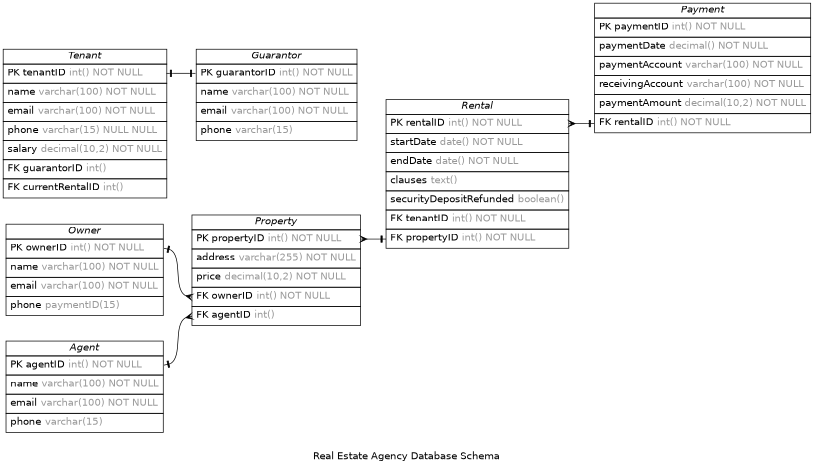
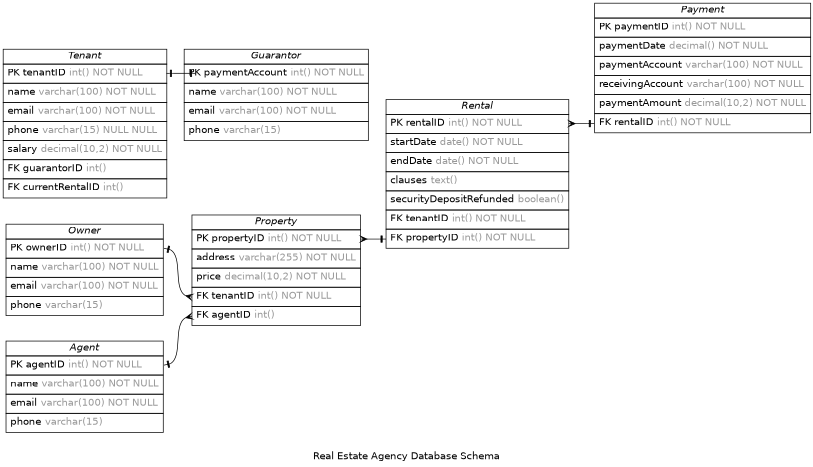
node "Guarantor": text "PK guarantorID" -> "PK paymentAccount"
node "Property": text "FK ownerID" -> "FK tenantID"
node "Owner": text "paymentID(15)" -> "varchar(15)"
